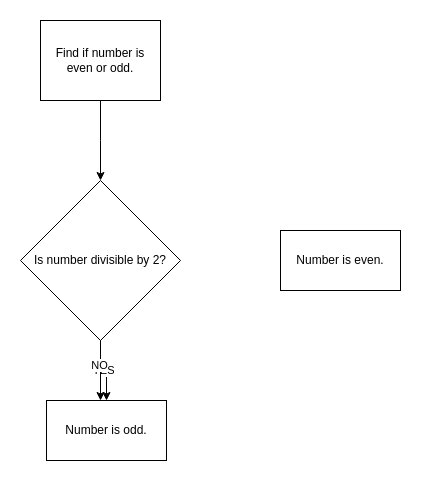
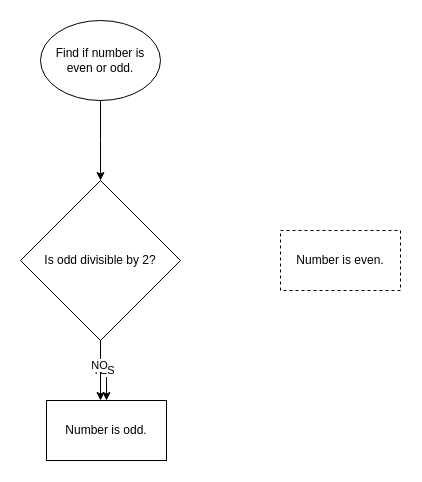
node "Find if number is even or odd.": shape rectangle -> ellipse
node "Is number divisible by 2?": label "Is number divisible by 2?" -> "Is odd divisible by 2?"
node "Number is even.": style solid -> dashed
